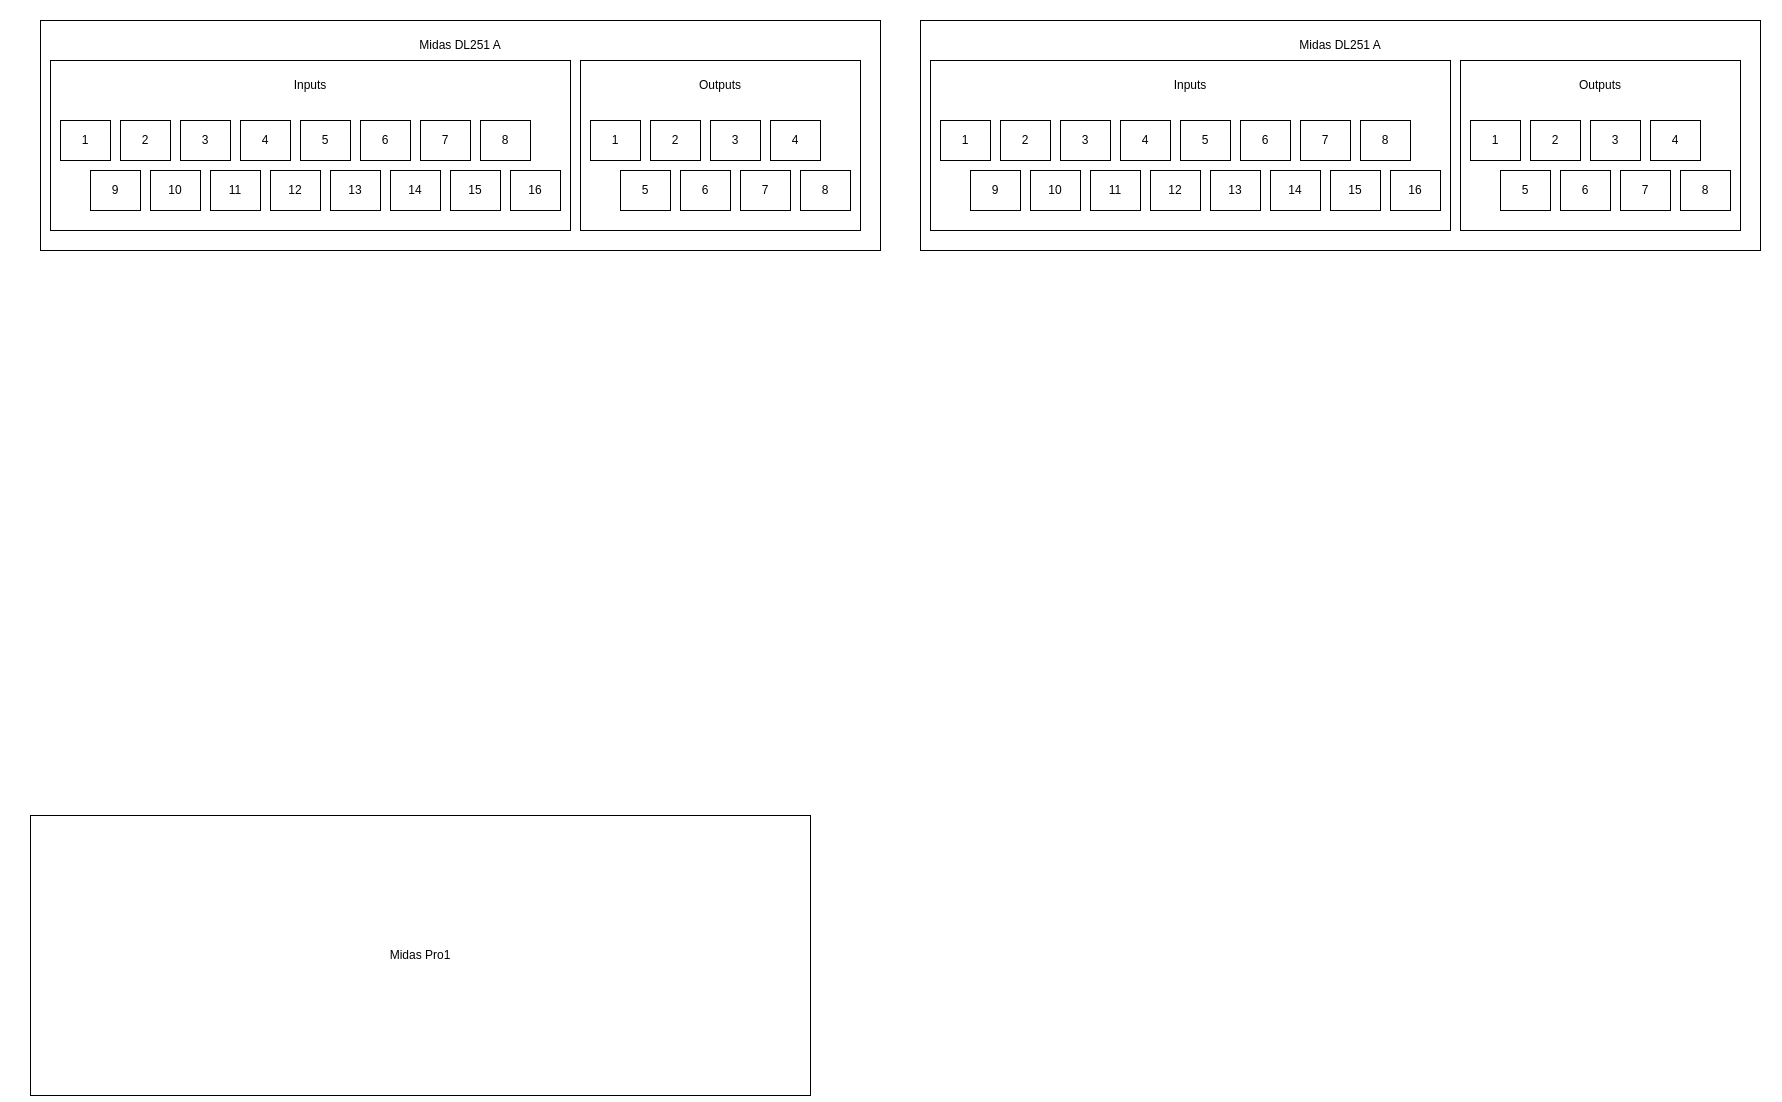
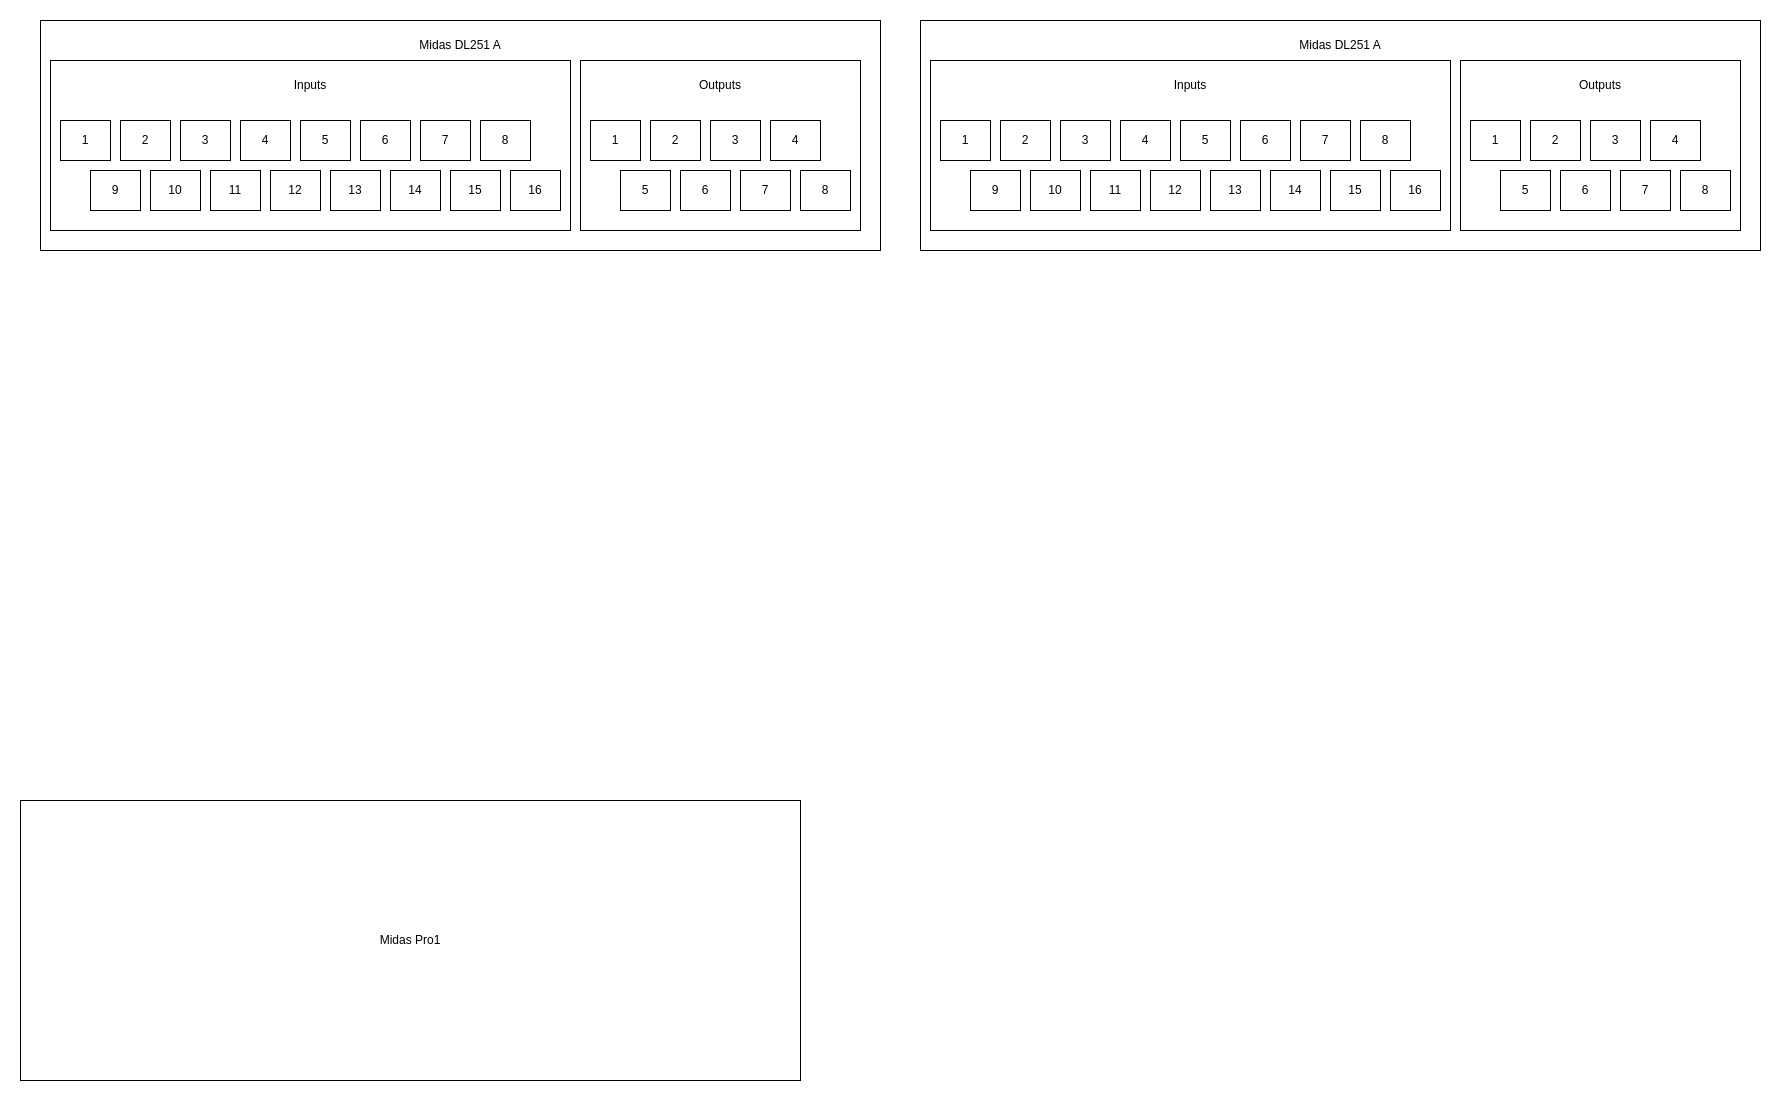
node "Midas Pro1": moved (421, 956) -> (411, 941)
